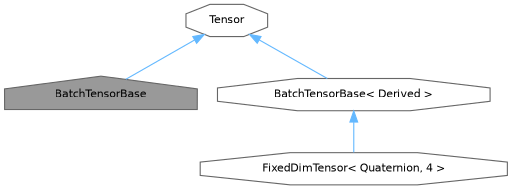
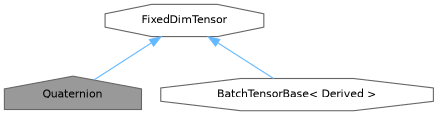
node "Tensor": label "Tensor" -> "FixedDimTensor"
node "BatchTensorBase": label "BatchTensorBase" -> "Quaternion"
node "FixedDimTensor< Quaternion, 4 >": removed
